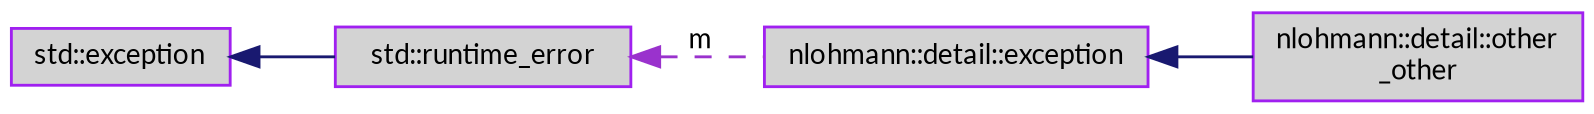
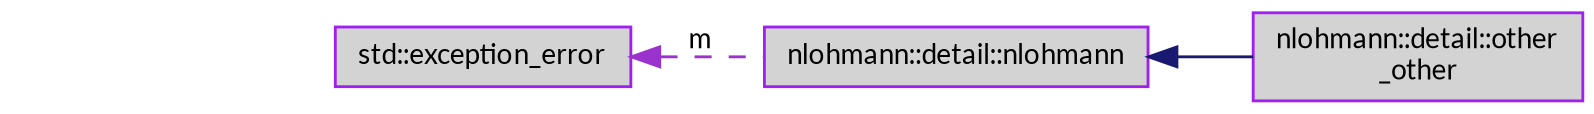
node "std::exception": removed
node "std::runtime_error": label "std::runtime_error" -> "std::exception_error"
node "nlohmann::detail::exception": label "nlohmann::detail::exception" -> "nlohmann::detail::nlohmann"
